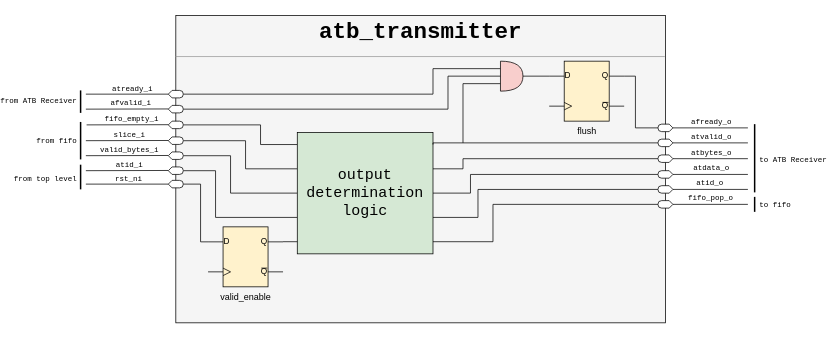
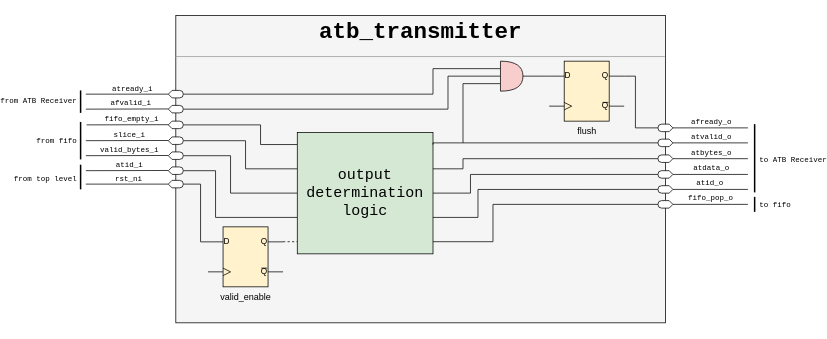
edge "output determination logic" -- "valid_enable": style solid -> dashed
